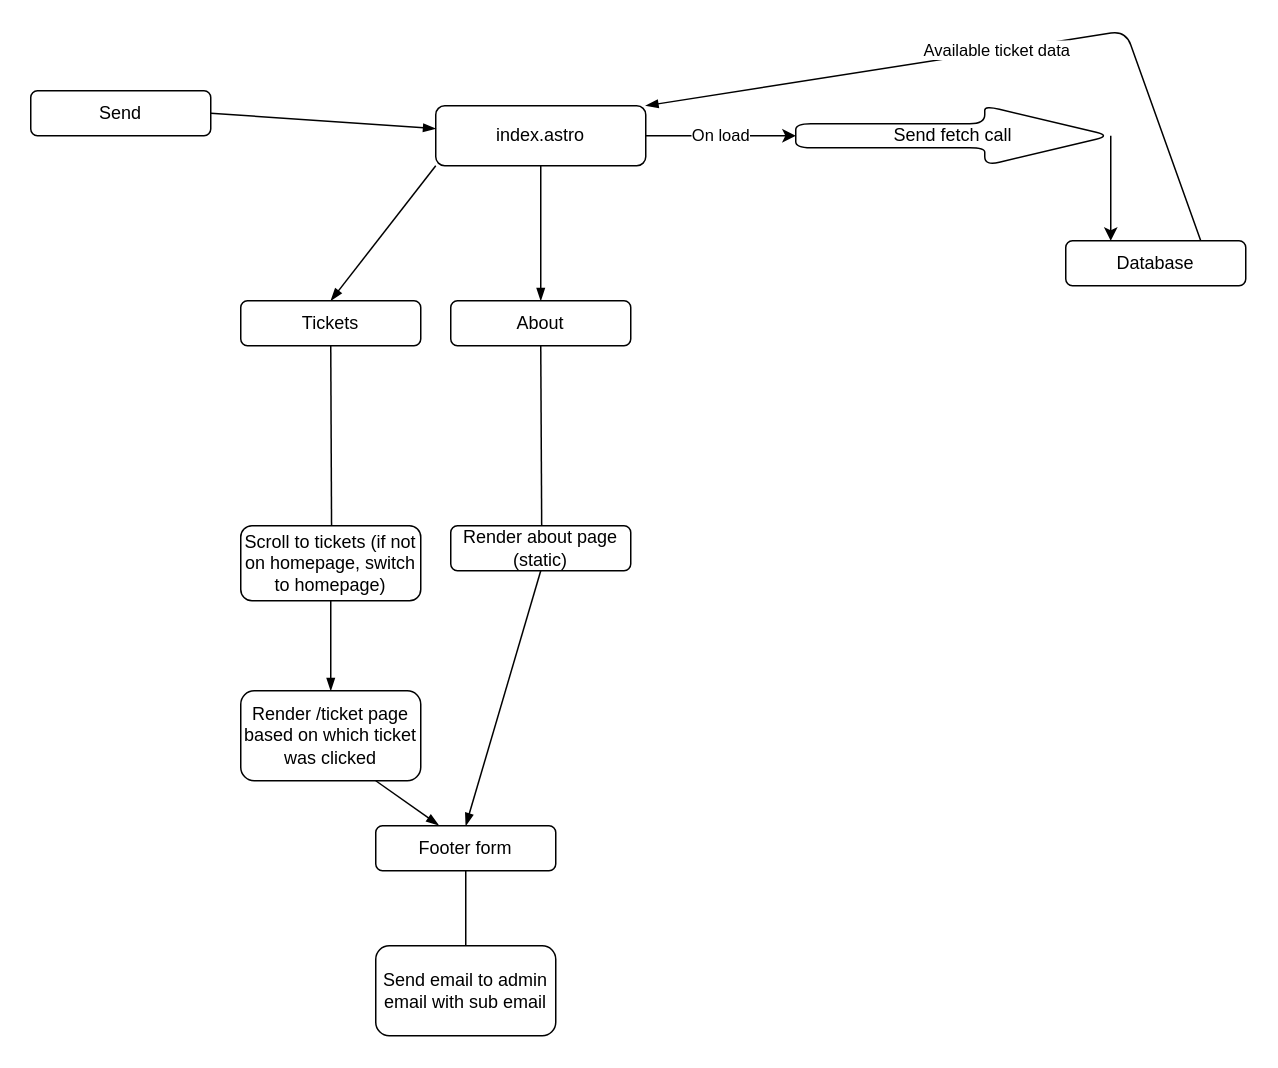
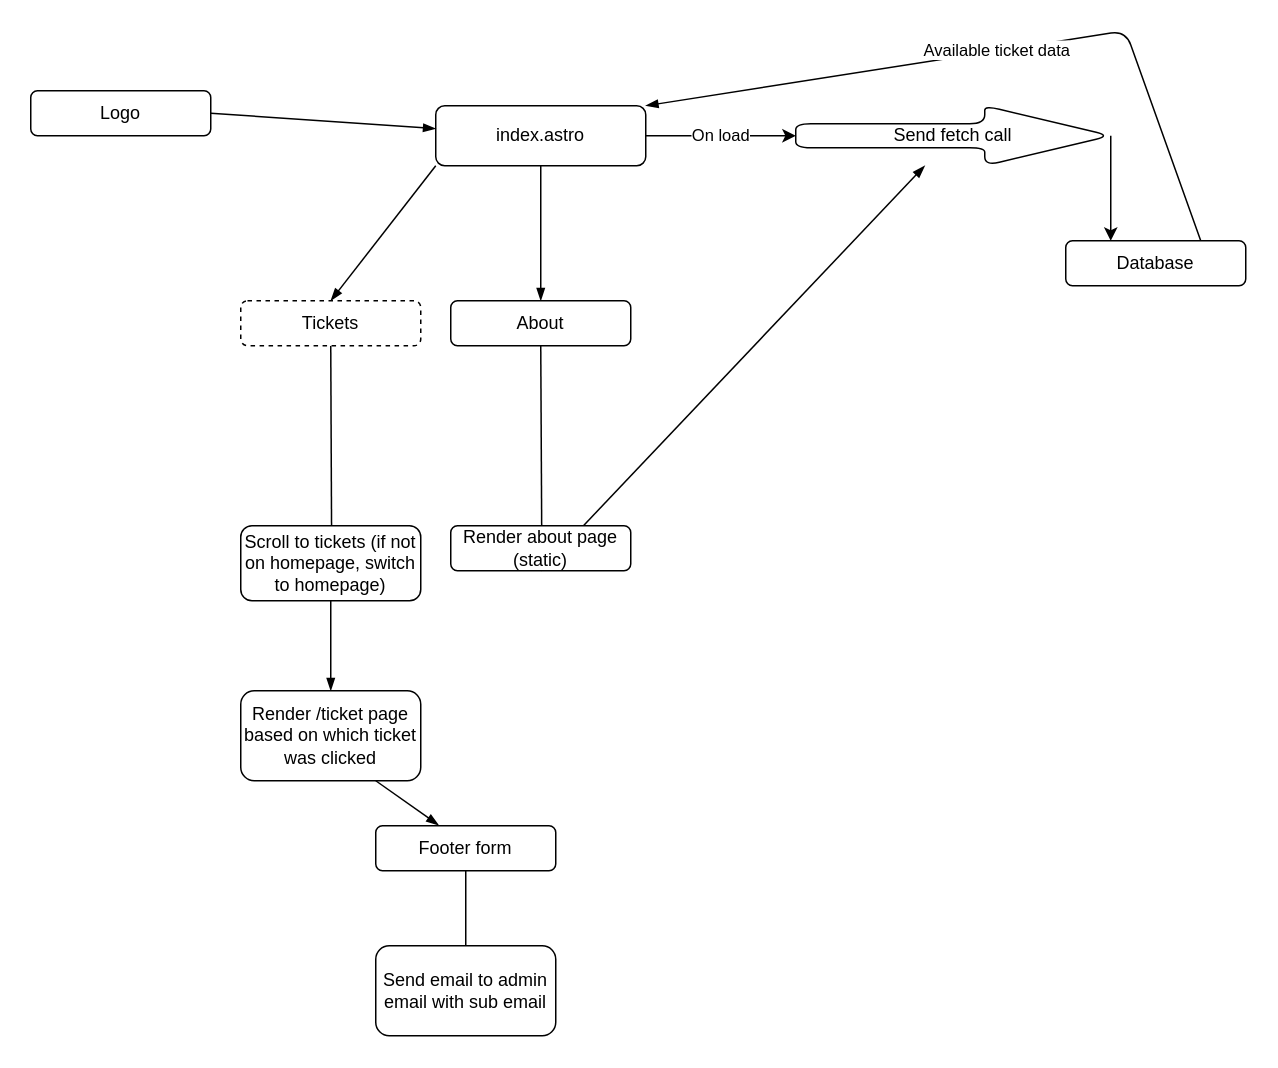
node "Send": label "Send" -> "Logo"
node "Tickets": style solid -> dashed
edge "Render about page (static)" -> "Footer form": now "Render about page (static)" -> "Send fetch call"
